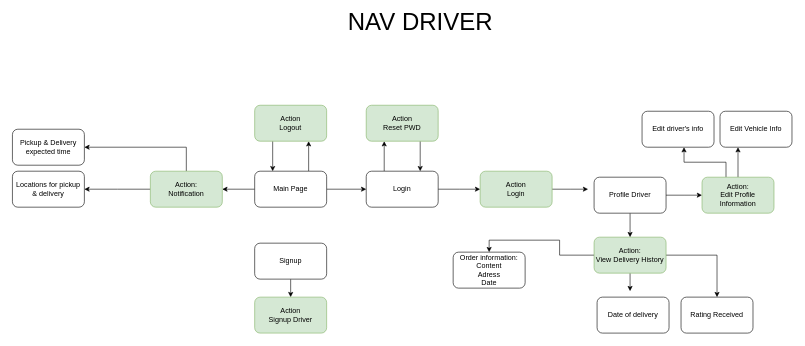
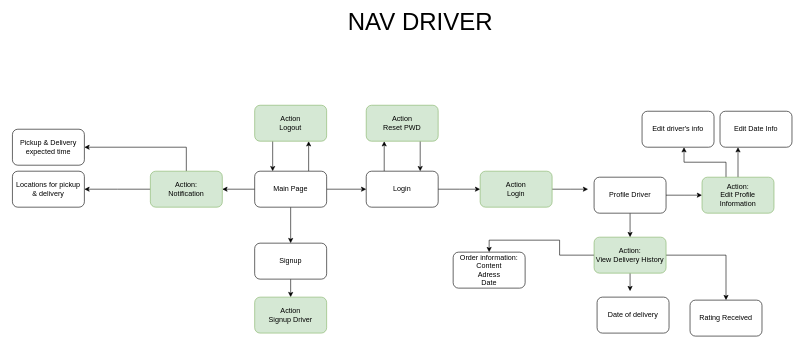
node "Edit Vehicle Info": label "Edit Vehicle Info" -> "Edit Date Info"
edge "Main Page" -> "Signup": added
node "Rating Received": moved (717, 315) -> (726, 318)
